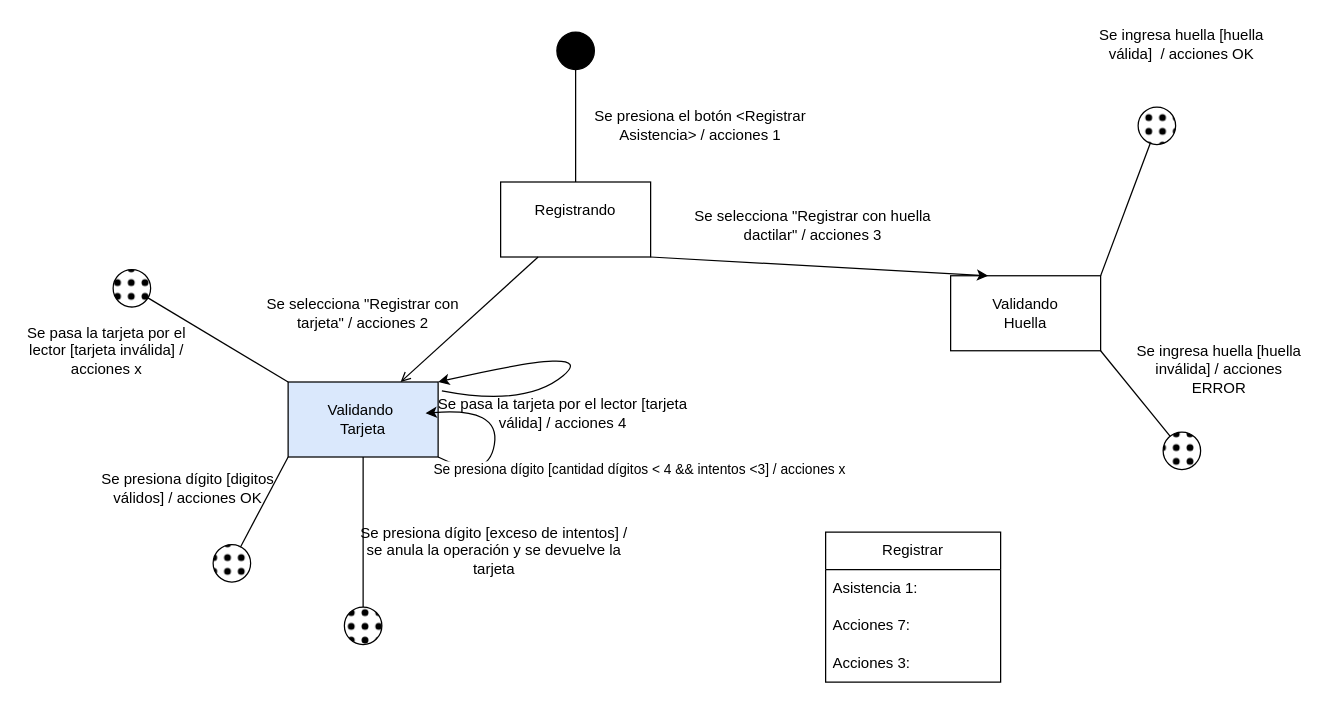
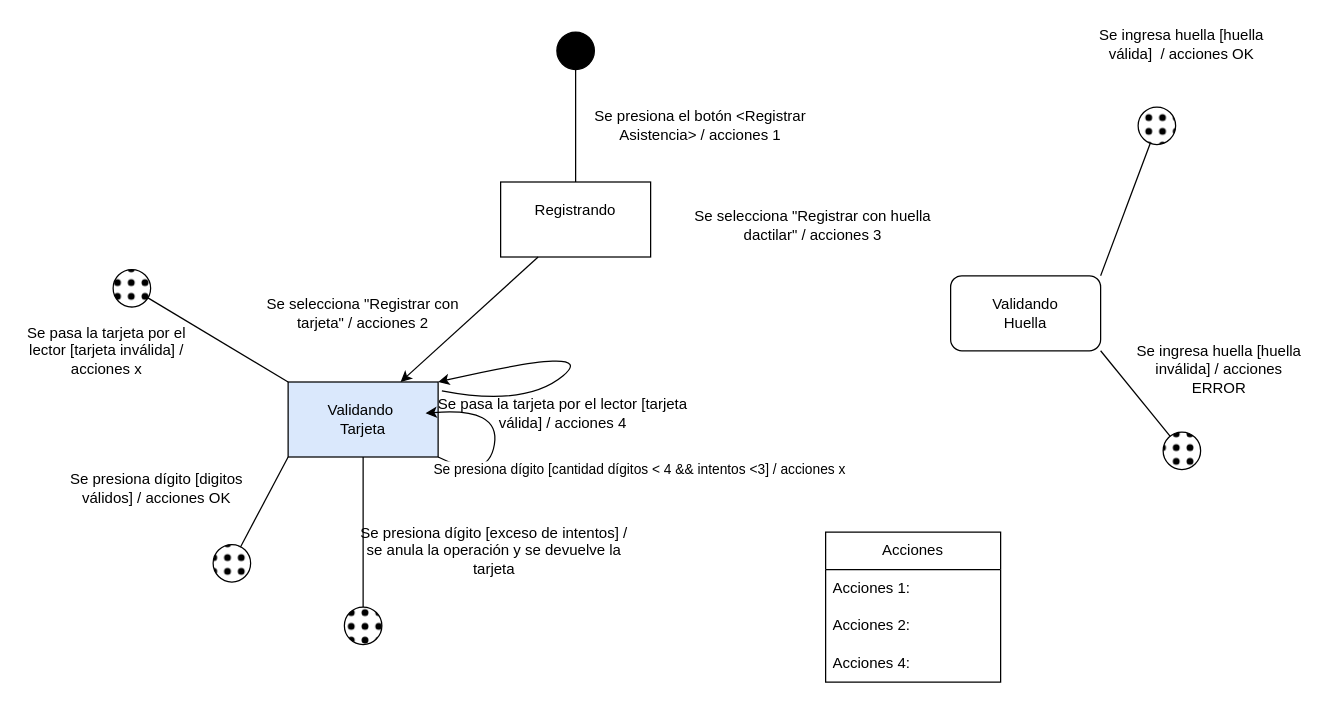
edge "Registrando" -> "Validando Huella": removed
node "Validando Huella": shape rectangle -> rounded rectangle
edge "Registrando" -> "Validando Tarjeta": arrowhead open -> classic
node "Se presiona dígito [digitos válidos] / acciones OK": moved (188, 488) -> (157, 488)
node "Registrar": label "Registrar" -> "Acciones"
node "Asistencia 1:": label "Asistencia 1:" -> "Acciones 1:"
node "Acciones 7:": label "Acciones 7:" -> "Acciones 2:"
node "Acciones 3:": label "Acciones 3:" -> "Acciones 4:"
